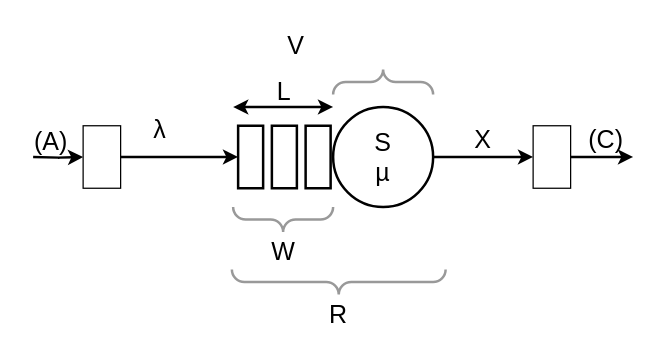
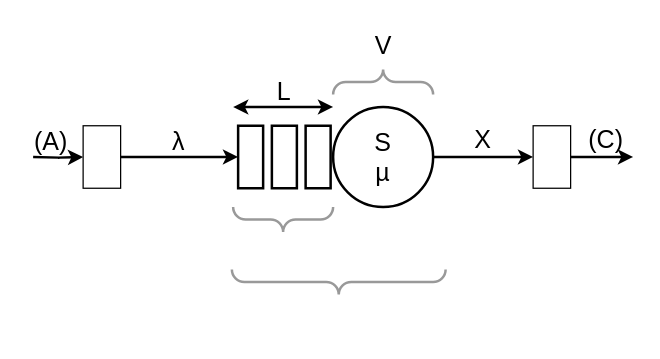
node "V": moved (296, 44) -> (383, 44)
node "λ": moved (159, 128) -> (178, 141)
node "W": removed
node "R": removed
